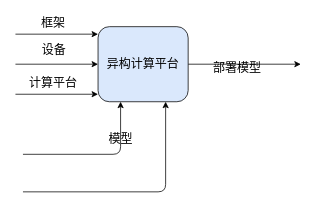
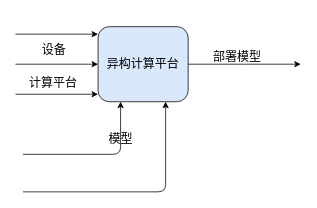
node "框架": removed
node "部署模型": moved (237, 68) -> (237, 57)
